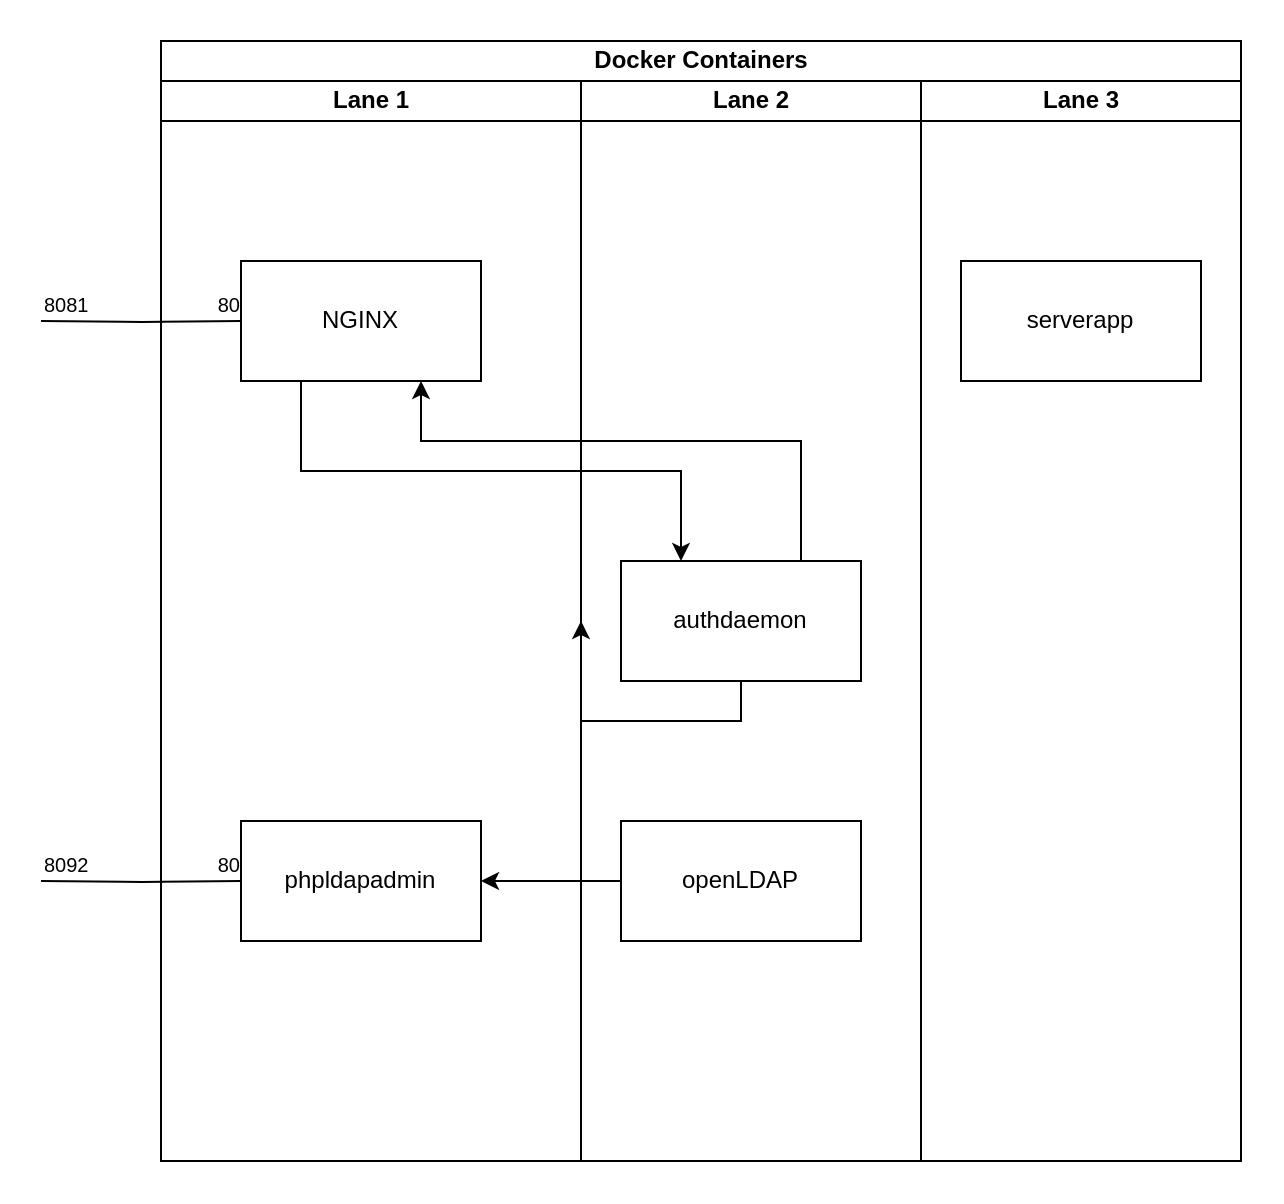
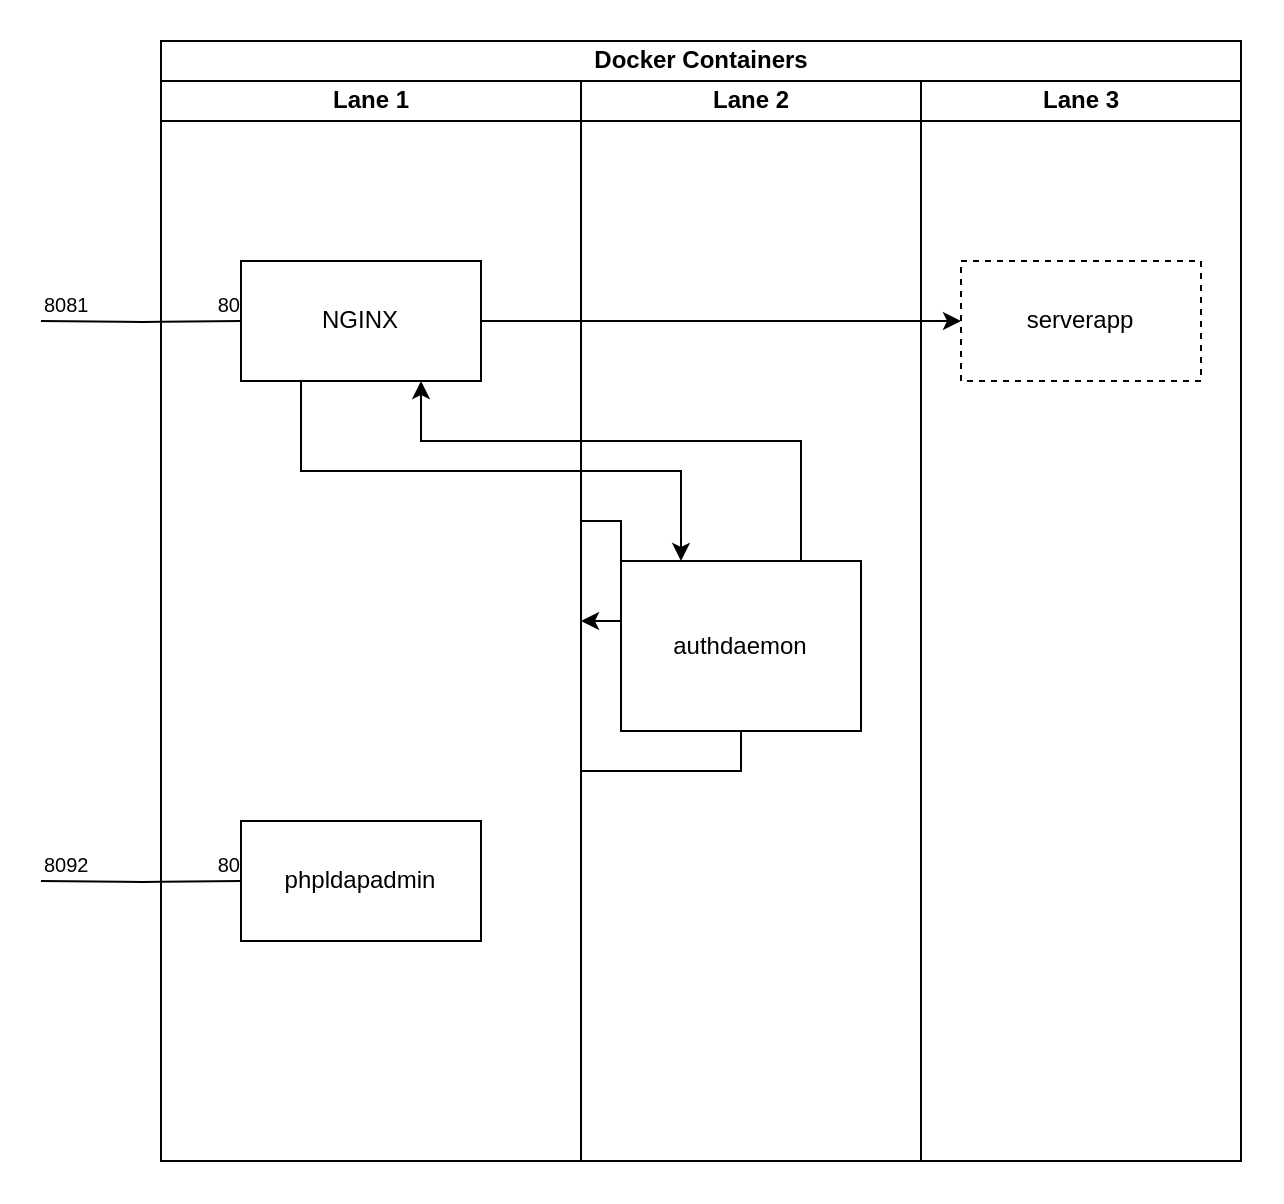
edge "NGINX" -> "serverapp": added
node "serverapp": style solid -> dashed
node "authdaemon": size 240x120 -> 240x170
edge "openLDAP" -> "phpldapadmin": removed
node "openLDAP": removed
